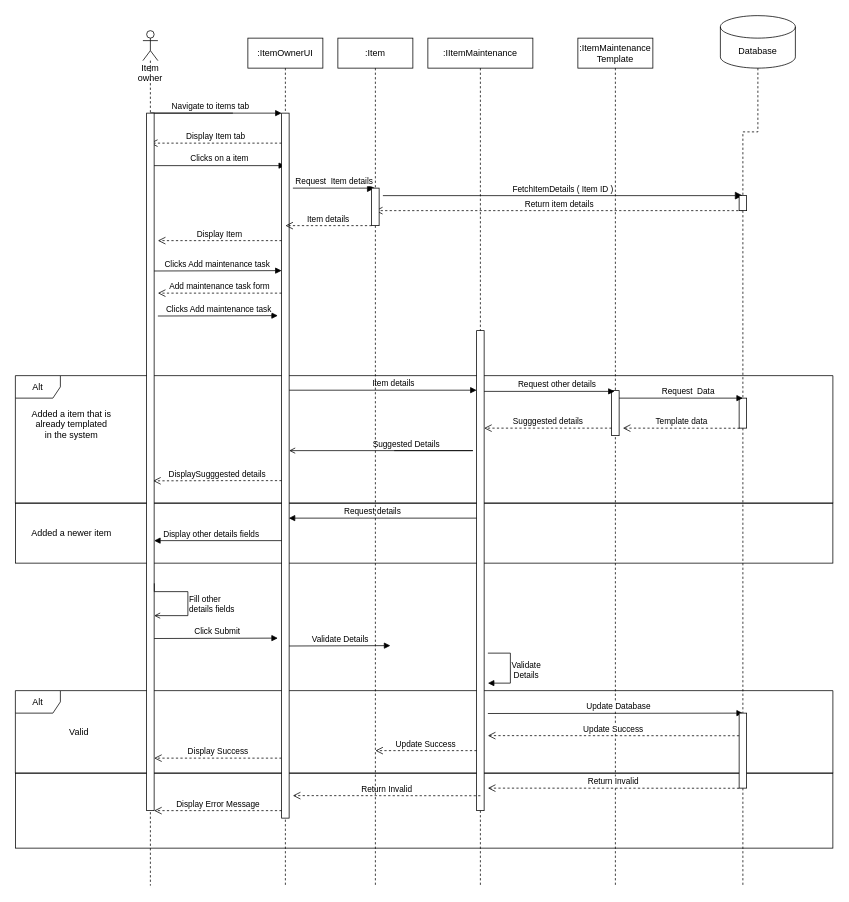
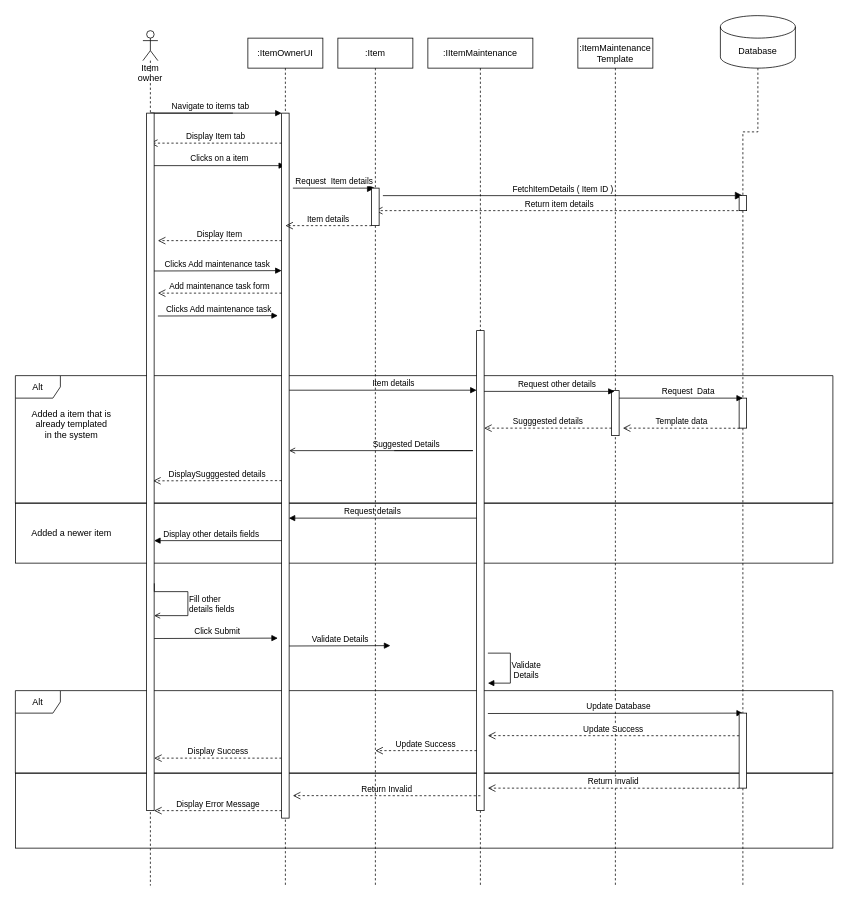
node "Valid": removed
